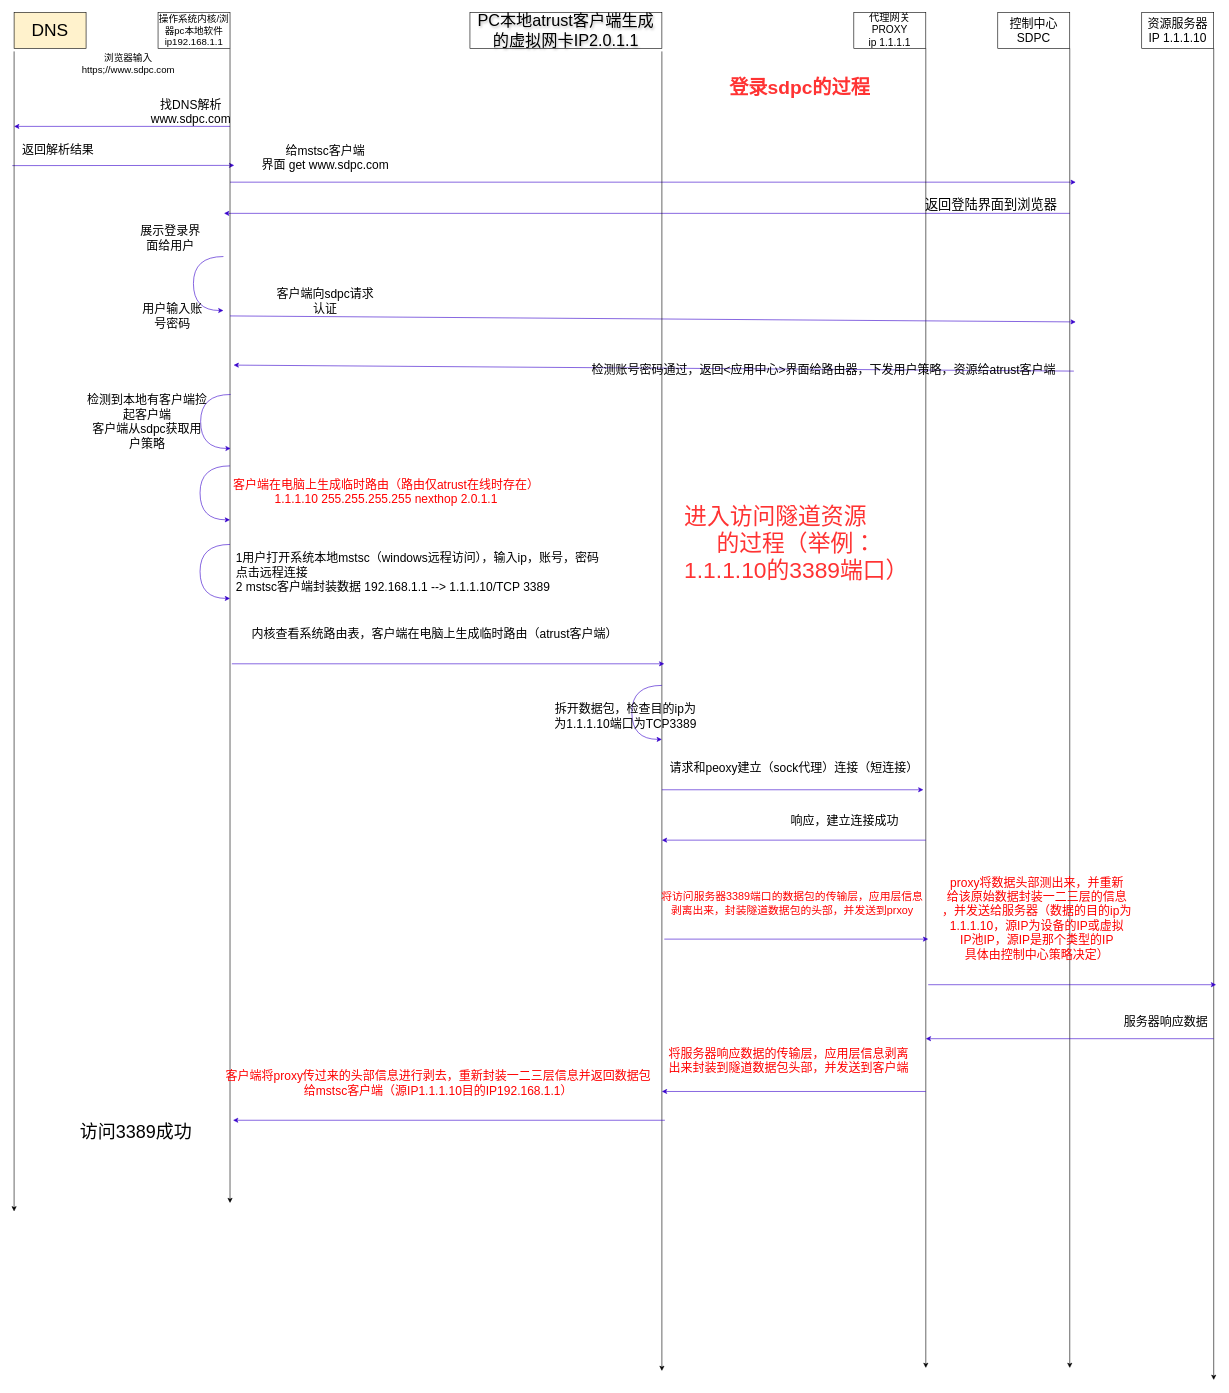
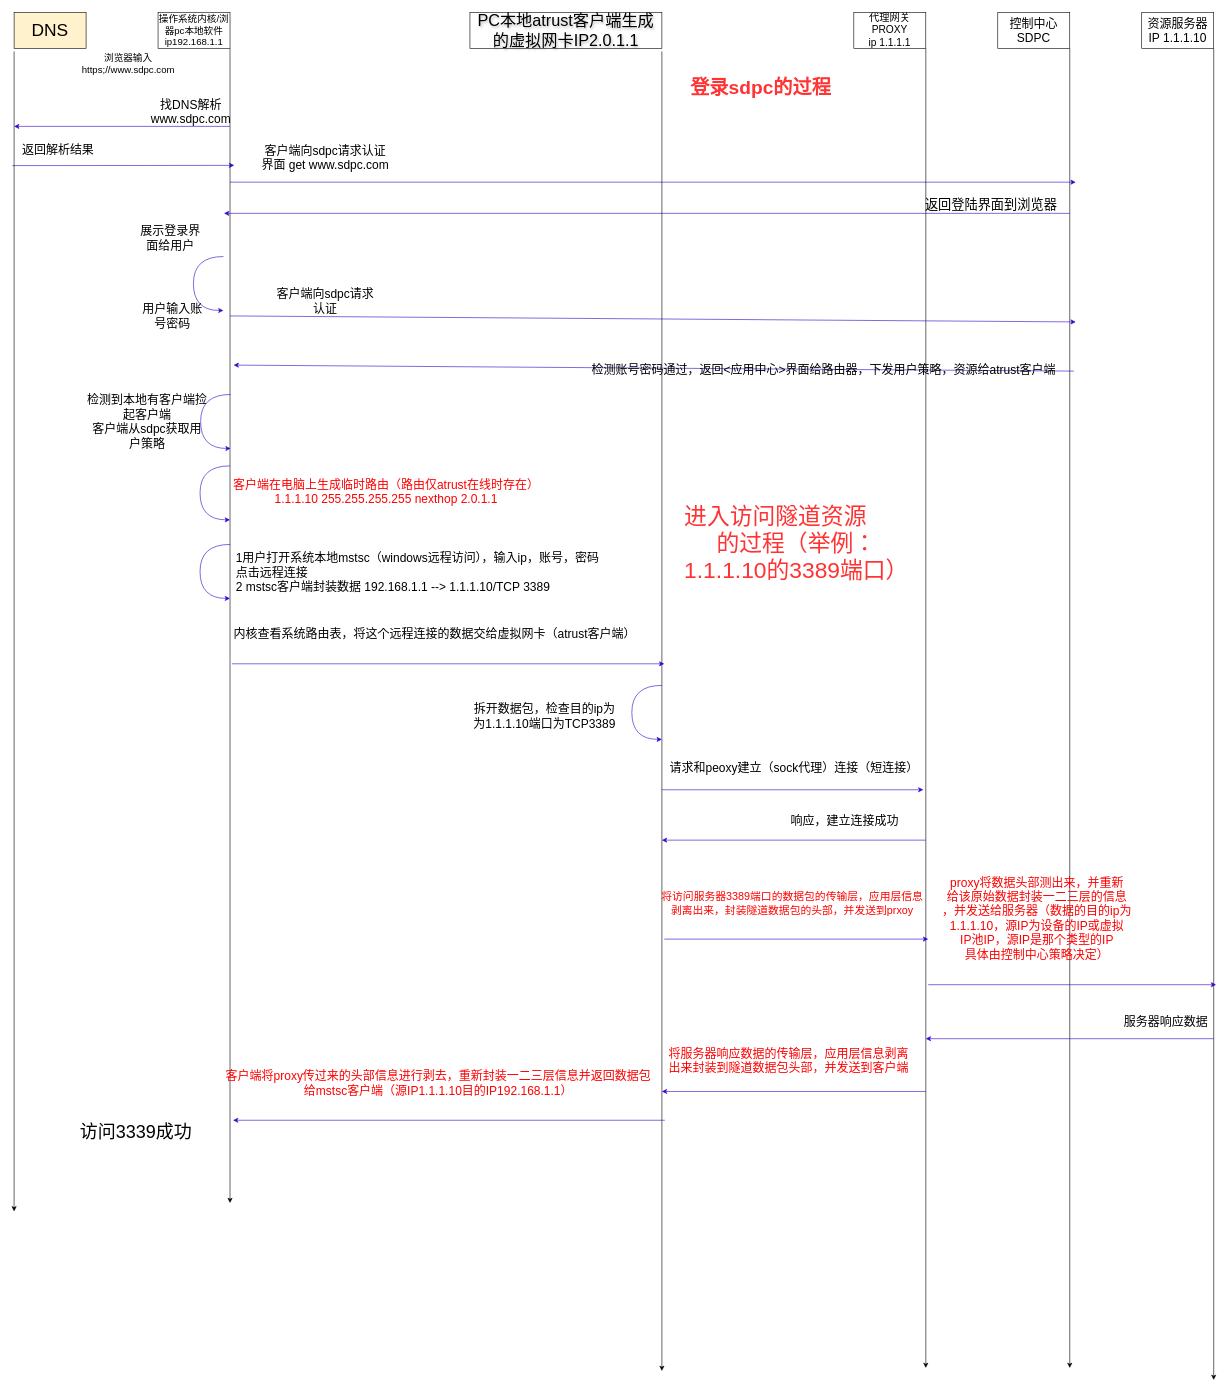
node "登录sdpc的过程": moved (800, 87) -> (761, 87)
node "给mstsc客户端 界面 get www.sdpc.com": label "给mstsc客户端 界面 get www.sdpc.com" -> "客户端向sdpc请求认证 界面 get www.sdpc.com"
node "内核查看系统路由表，客户端在电脑上生成临时路由（atrust客户端）": label "内核查看系统路由表，客户端在电脑上生成临时路由（atrust客户端）" -> "内核查看系统路由表，将这个远程连接的数据交给虚拟网卡（atrust客户端）"
node "拆开数据包，检查目的ip为 为1.1.1.10端口为TCP3389": moved (626, 716) -> (545, 716)
node "访问3389成功": label "访问3389成功" -> "访问3339成功"
